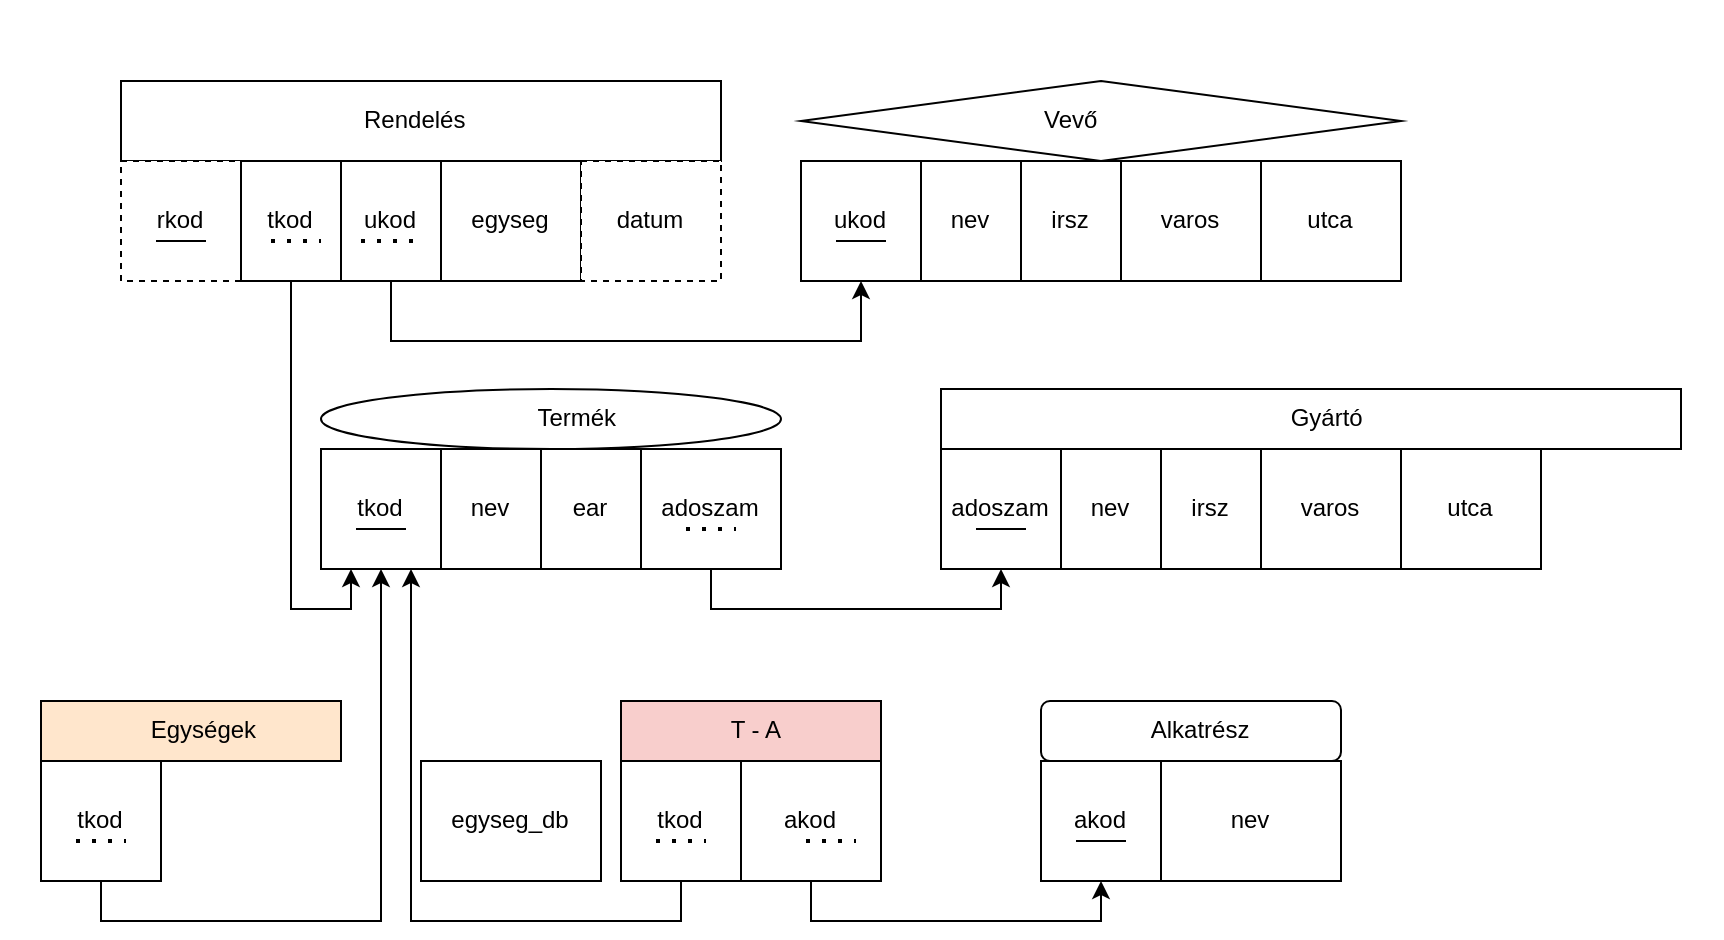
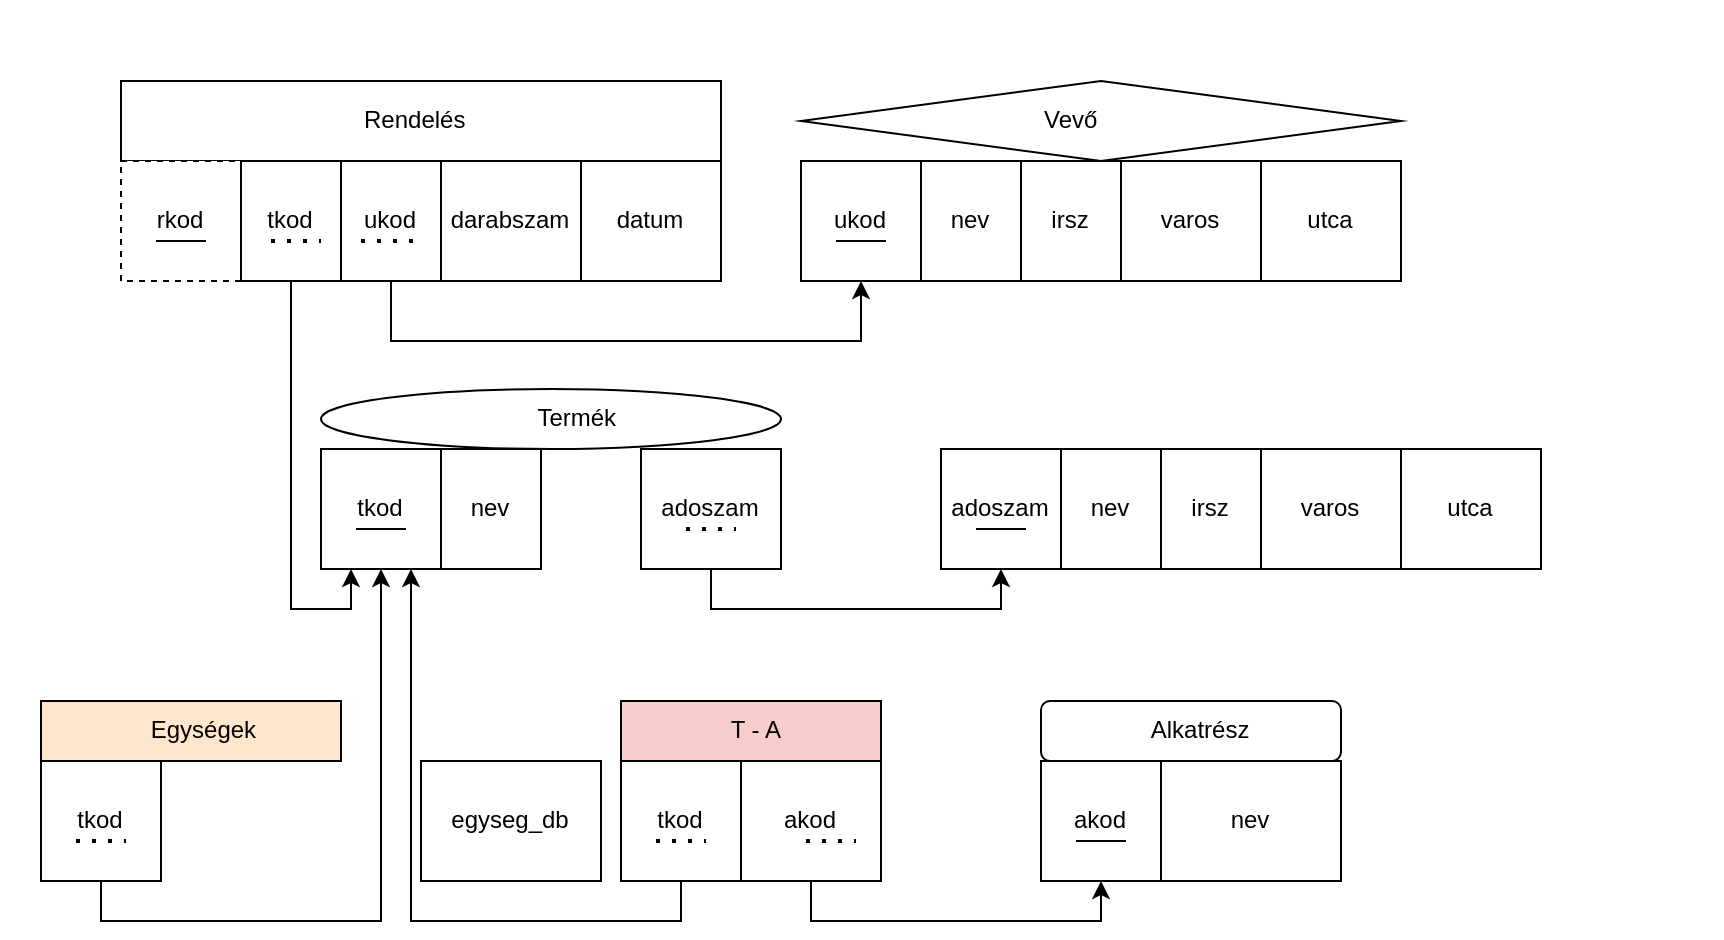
node "egyseg": label "egyseg" -> "darabszam"
node "datum": style dashed -> solid
node "Gyártó": removed
node "ear": removed
